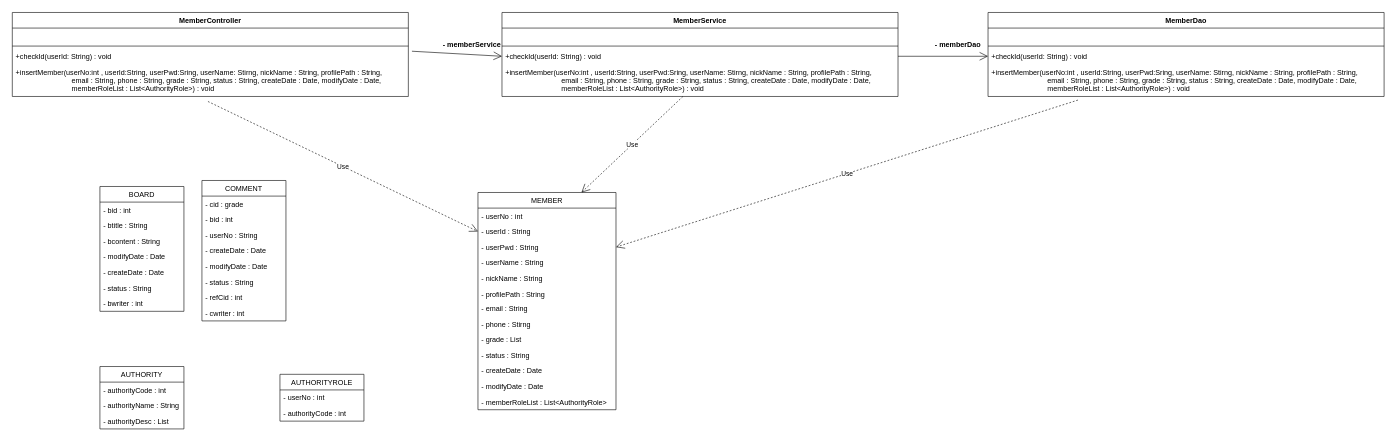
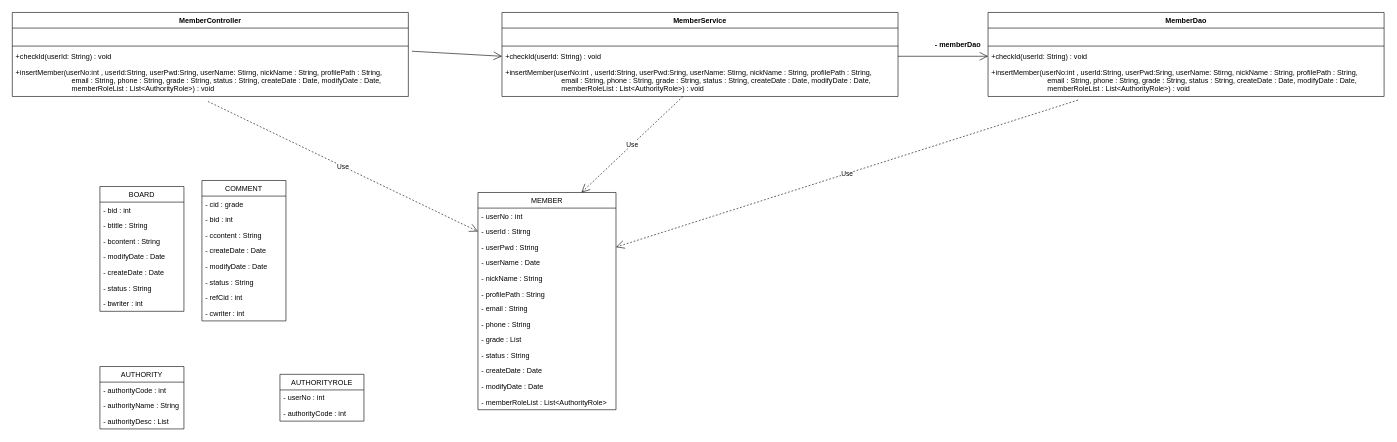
node "- memberService": removed
node "- userId : String": label "- userId : String" -> "- userId : Stirng"
node "- userNo : String": label "- userNo : String" -> "- ccontent : String"
node "- userName : String": label "- userName : String" -> "- userName : Date"
node "- phone : Stirng": label "- phone : Stirng" -> "- phone : String"
